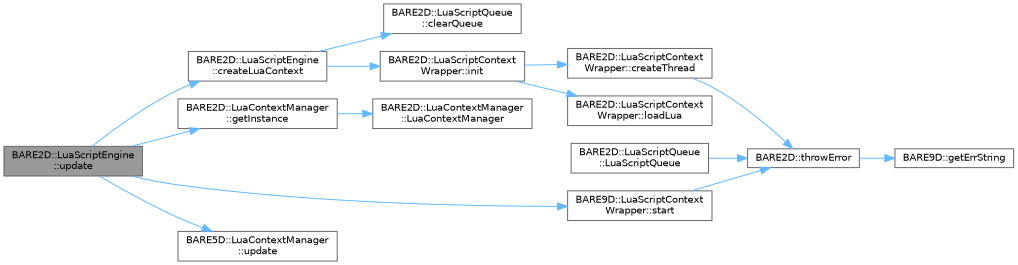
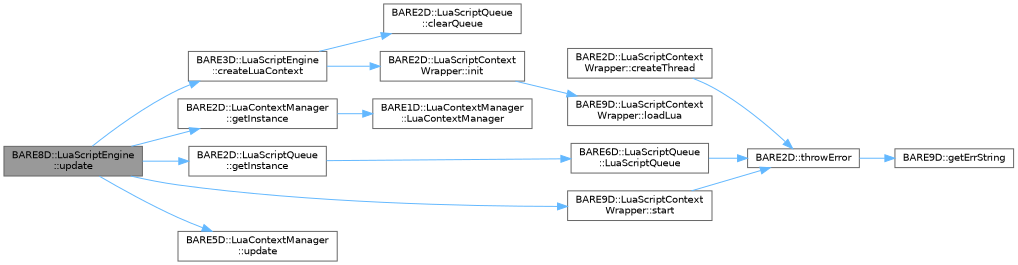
edge "BARE2D::LuaScriptContext Wrapper::init" -> "BARE2D::LuaScriptContext Wrapper::createThread": removed
node "BARE2D::LuaScriptEngine ::createLuaContext": label "BARE2D::LuaScriptEngine ::createLuaContext" -> "BARE3D::LuaScriptEngine ::createLuaContext"
node "BARE2D::LuaScriptContext Wrapper::loadLua": label "BARE2D::LuaScriptContext Wrapper::loadLua" -> "BARE9D::LuaScriptContext Wrapper::loadLua"
node "BARE2D::LuaContextManager ::LuaContextManager": label "BARE2D::LuaContextManager ::LuaContextManager" -> "BARE1D::LuaContextManager ::LuaContextManager"
node "BARE2D::LuaScriptQueue ::LuaScriptQueue": label "BARE2D::LuaScriptQueue ::LuaScriptQueue" -> "BARE6D::LuaScriptQueue ::LuaScriptQueue"
node "BARE2D::LuaScriptEngine ::update": label "BARE2D::LuaScriptEngine ::update" -> "BARE8D::LuaScriptEngine ::update"
node "BARE2D::LuaScriptQueue ::getInstance": added
